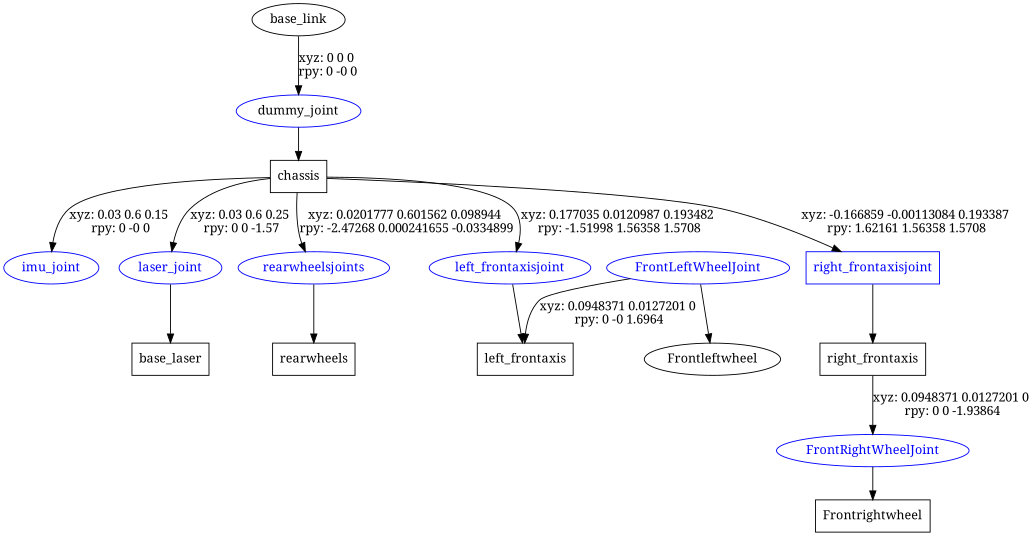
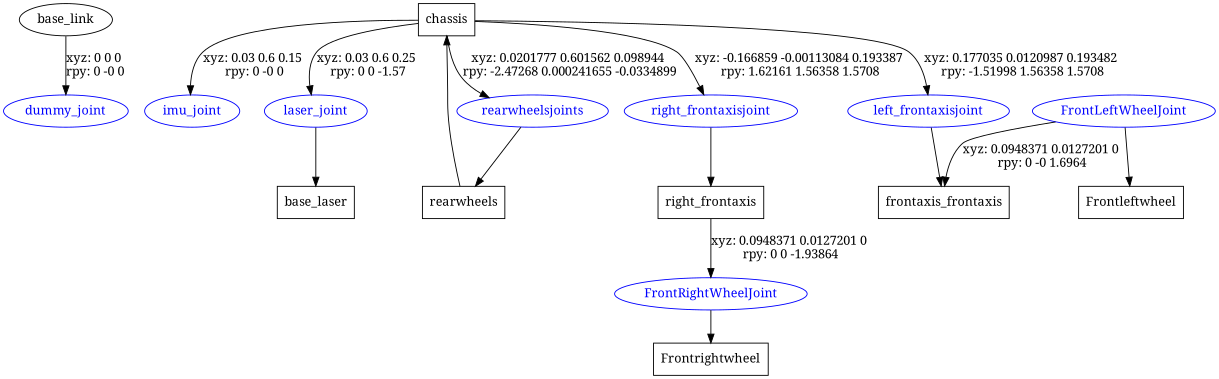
node "dummy_joint": fontcolor black -> blue
edge "dummy_joint" -> "chassis": now "rearwheels" -> "chassis"
node "right_frontaxisjoint": shape box -> ellipse
node "left_frontaxis": label "left_frontaxis" -> "frontaxis_frontaxis"
node "Frontleftwheel": shape ellipse -> box
